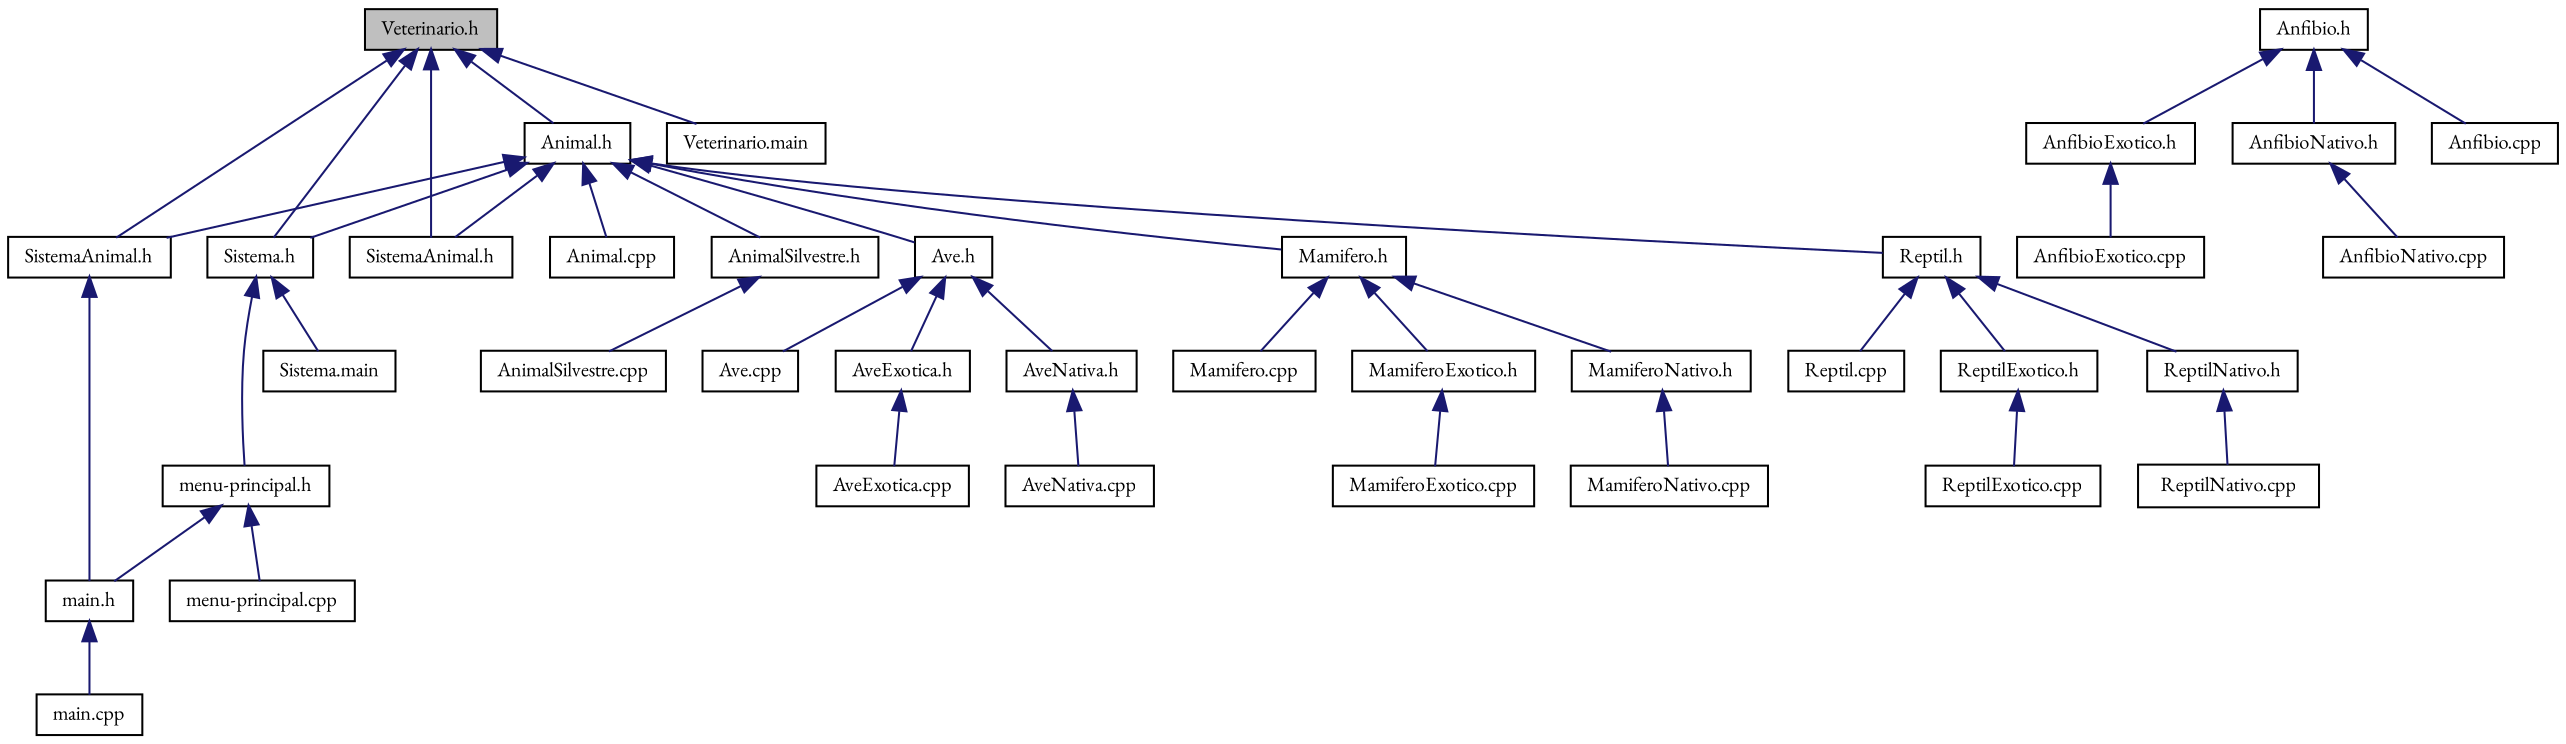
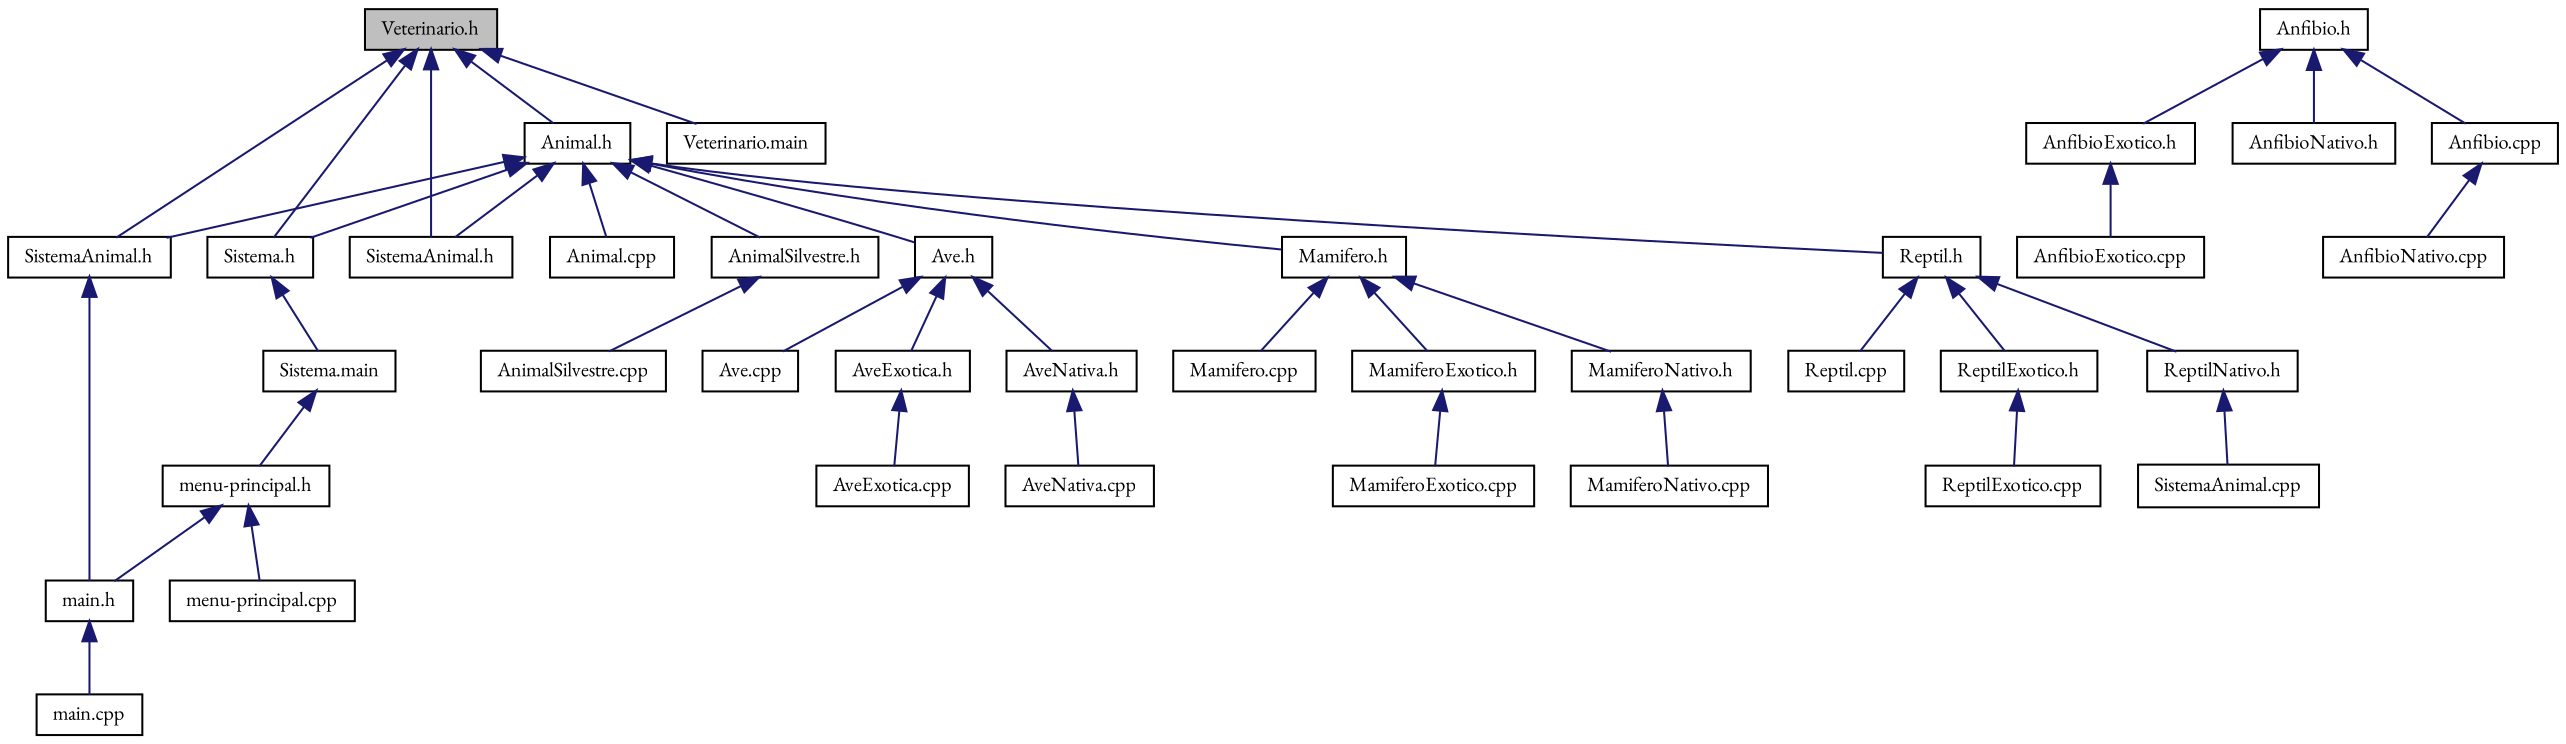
edge "AnfibioNativo.cpp" -> "AnfibioNativo.h": now "AnfibioNativo.cpp" -> "Anfibio.cpp"
edge "menu-principal.h" -> "Sistema.h": now "menu-principal.h" -> "Sistema.main"
node "ReptilNativo.cpp": label "ReptilNativo.cpp" -> "SistemaAnimal.cpp"
